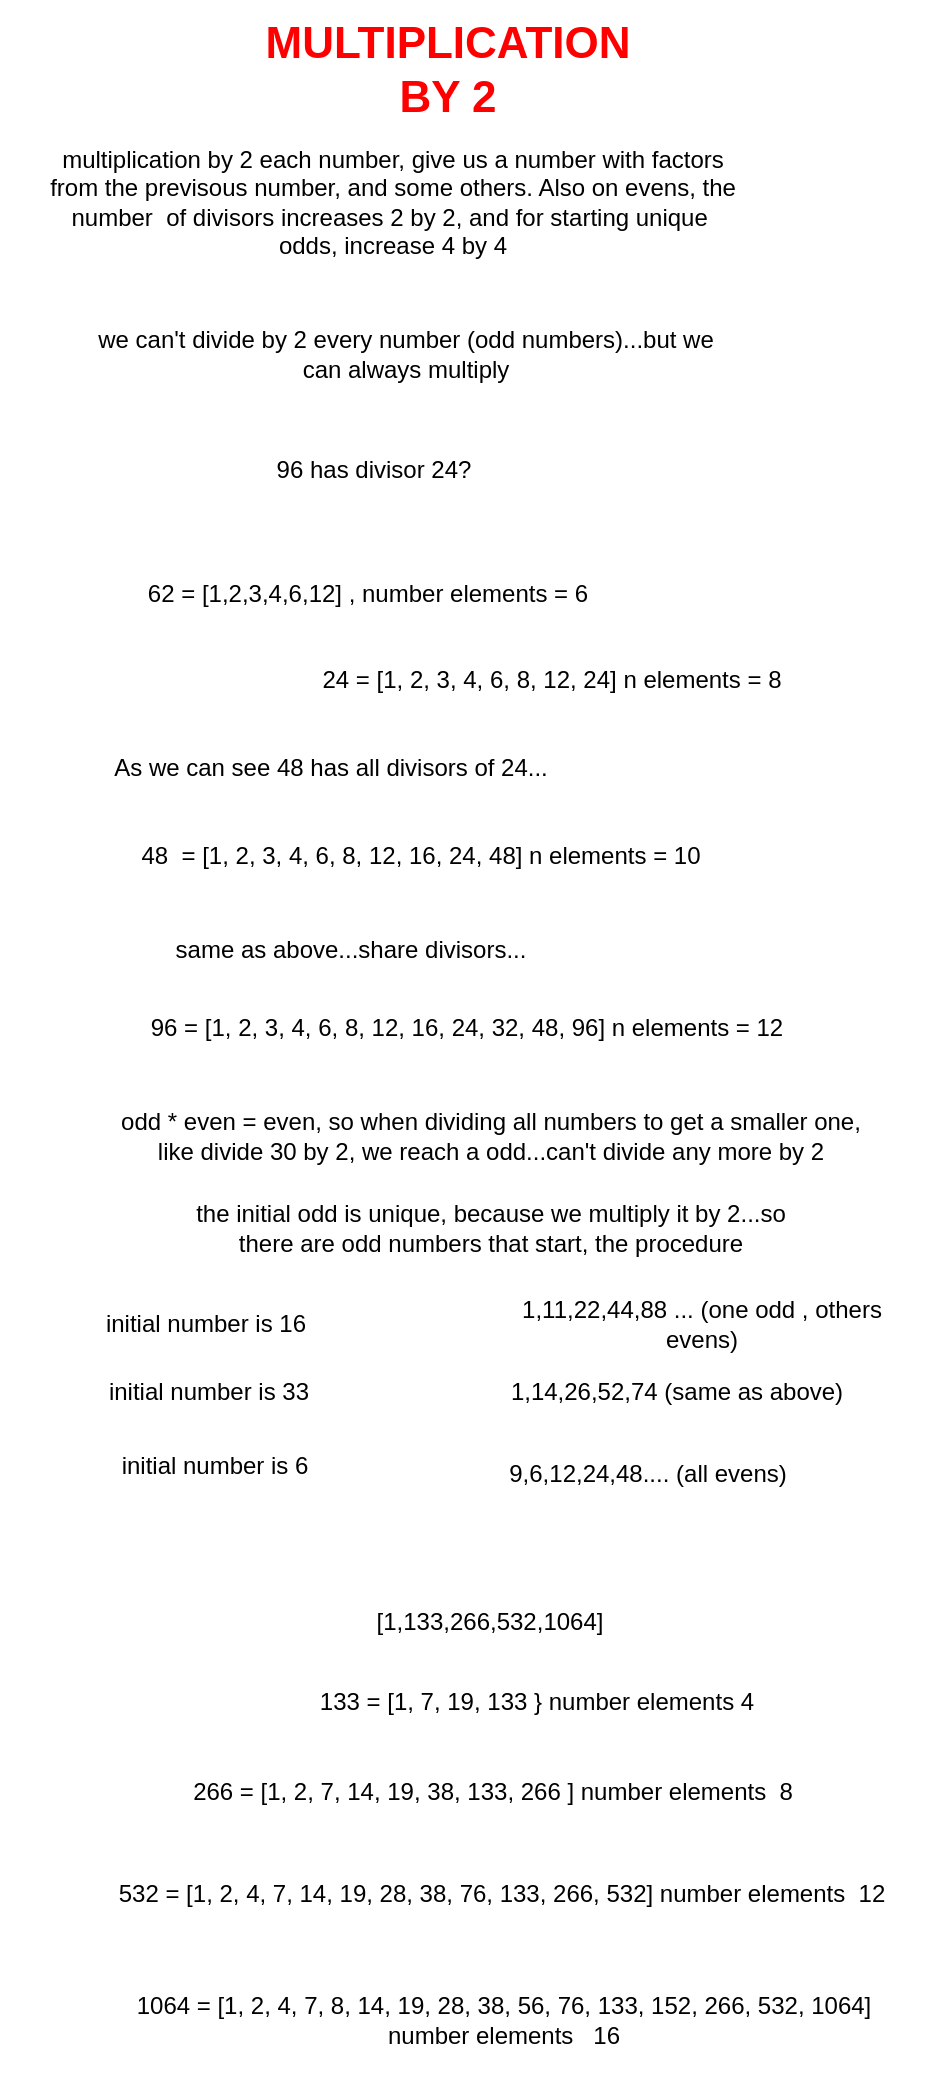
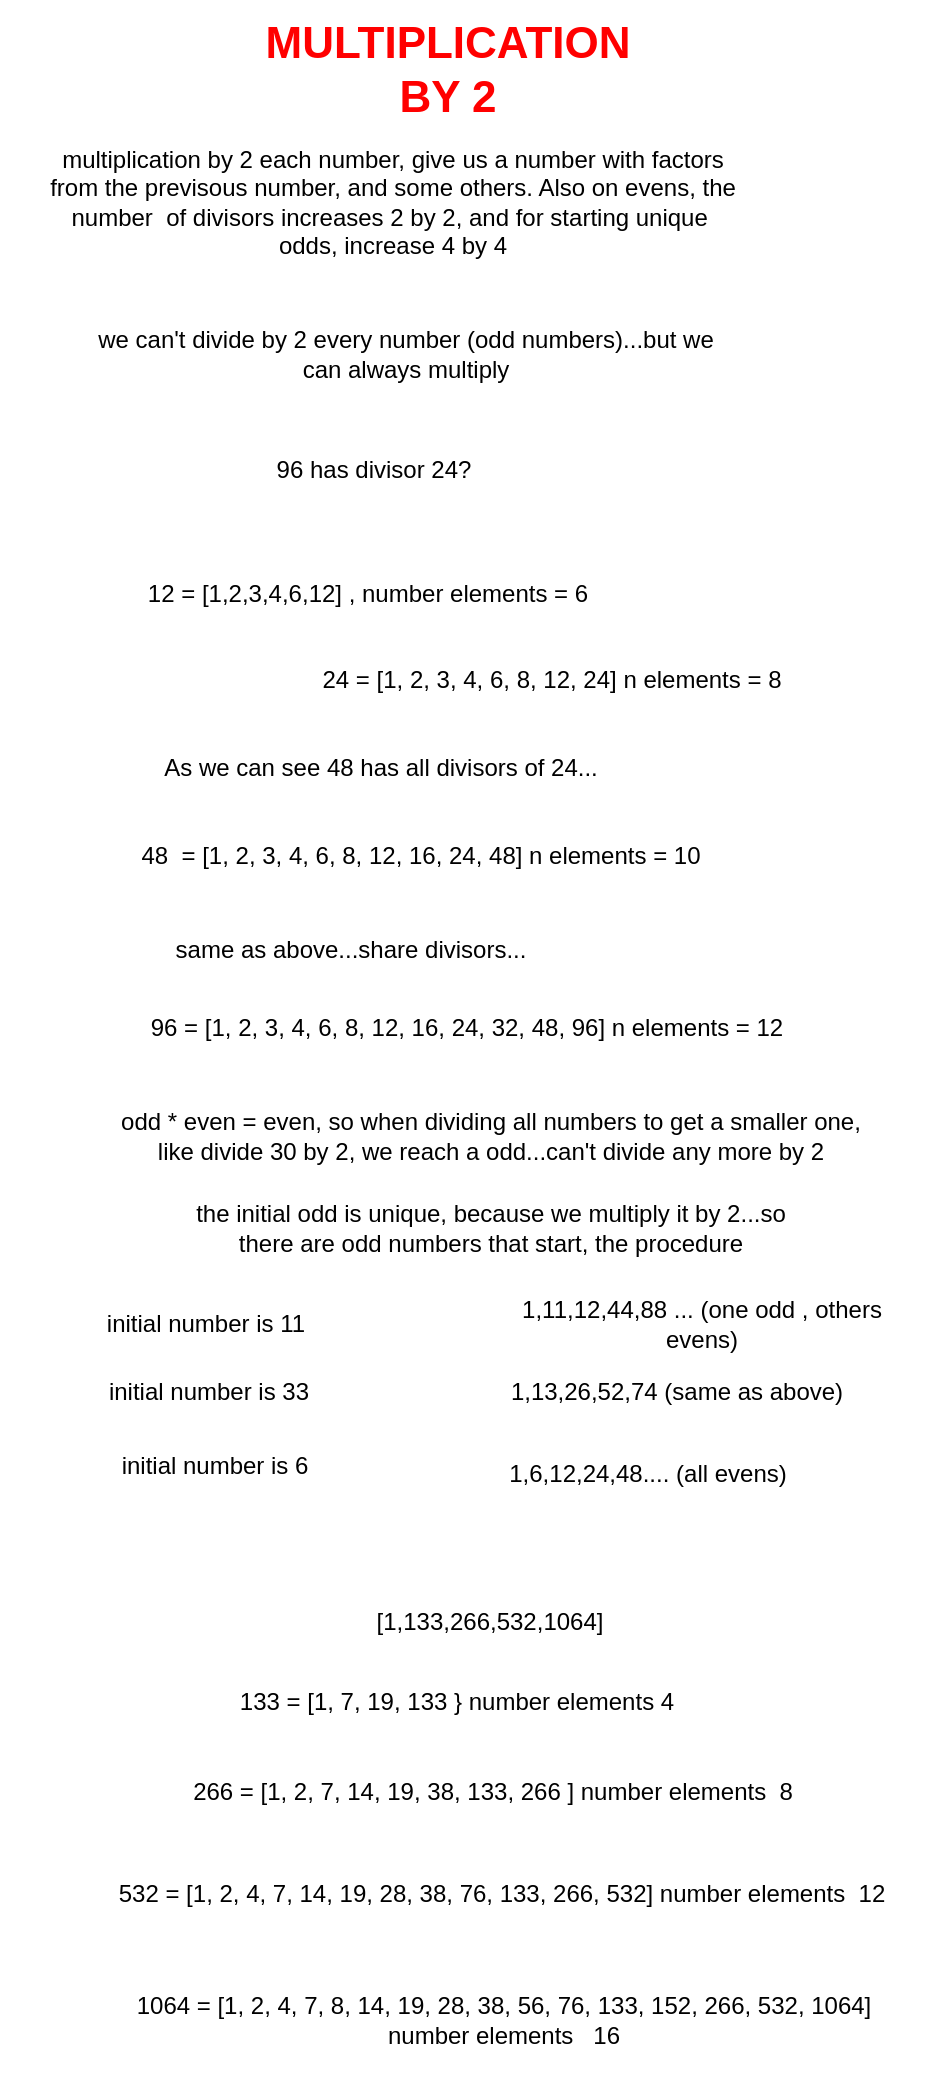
node "62 = [1,2,3,4,6,12] , number elements = 6": label "62 = [1,2,3,4,6,12] , number elements = 6" -> "12 = [1,2,3,4,6,12] , number elements = 6"
node "As we can see 48 has all divisors of 24...": moved (332, 769) -> (382, 769)
node "initial number is 16": label "initial number is 16" -> "initial number is 11"
node "1,11,22,44,88 ... (one odd , others evens)": label "1,11,22,44,88 ... (one odd , others evens)" -> "1,11,12,44,88 ... (one odd , others evens)"
node "1,14,26,52,74 (same as above)": label "1,14,26,52,74 (same as above)" -> "1,13,26,52,74 (same as above)"
node "9,6,12,24,48.... (all evens)": label "9,6,12,24,48.... (all evens)" -> "1,6,12,24,48.... (all evens)"
node "133 = [1, 7, 19, 133 } number elements 4": moved (537, 1703) -> (457, 1703)
